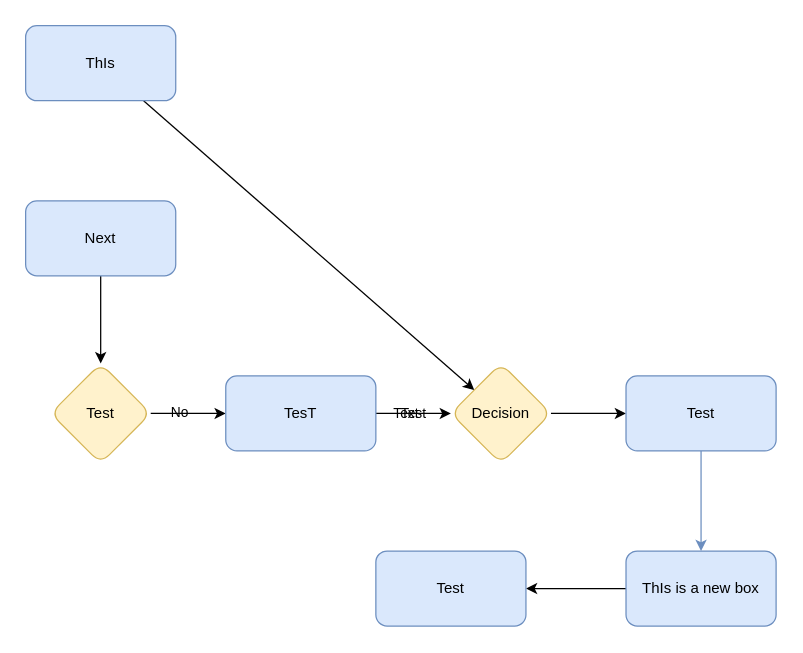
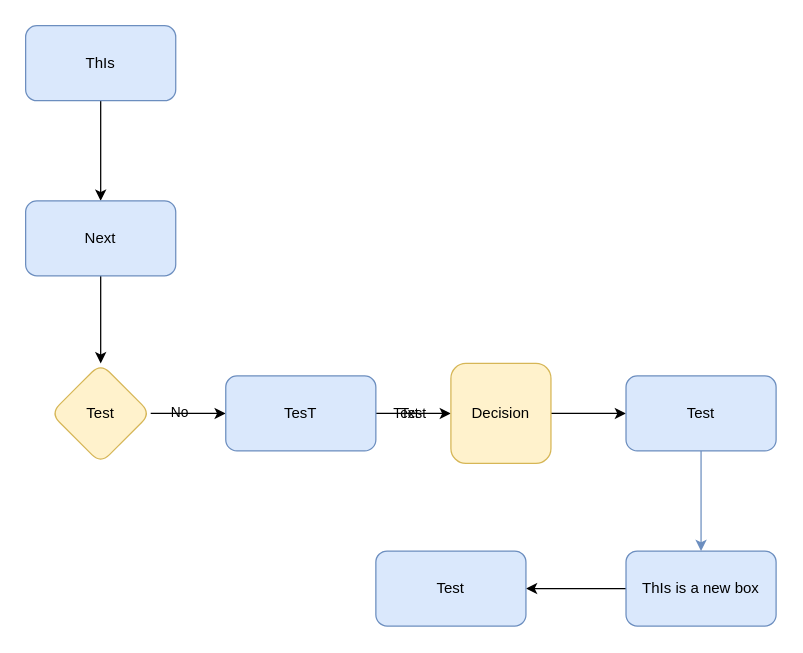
edge "ThIs" -> "Decision": now "ThIs" -> "Next"
node "Decision": shape diamond -> rounded rectangle
